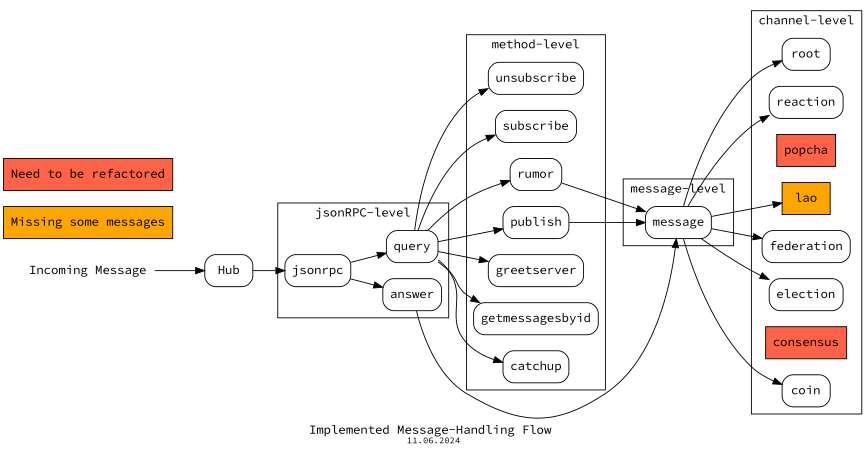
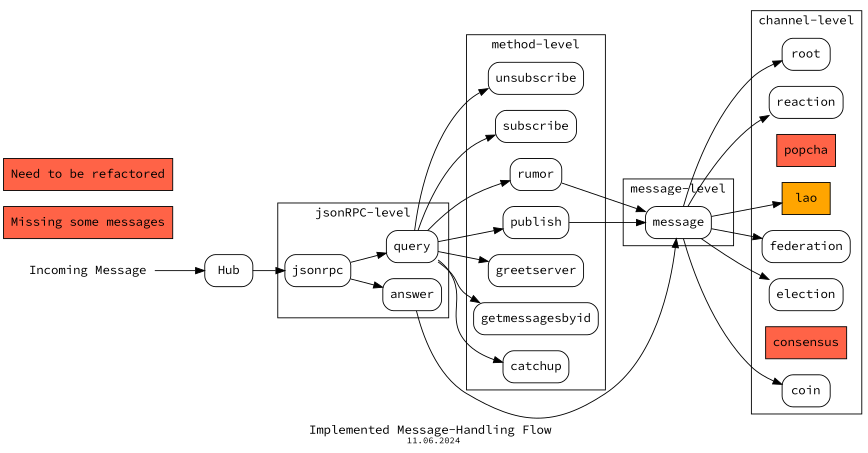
node "Missing some messages": fillcolor orange -> tomato
